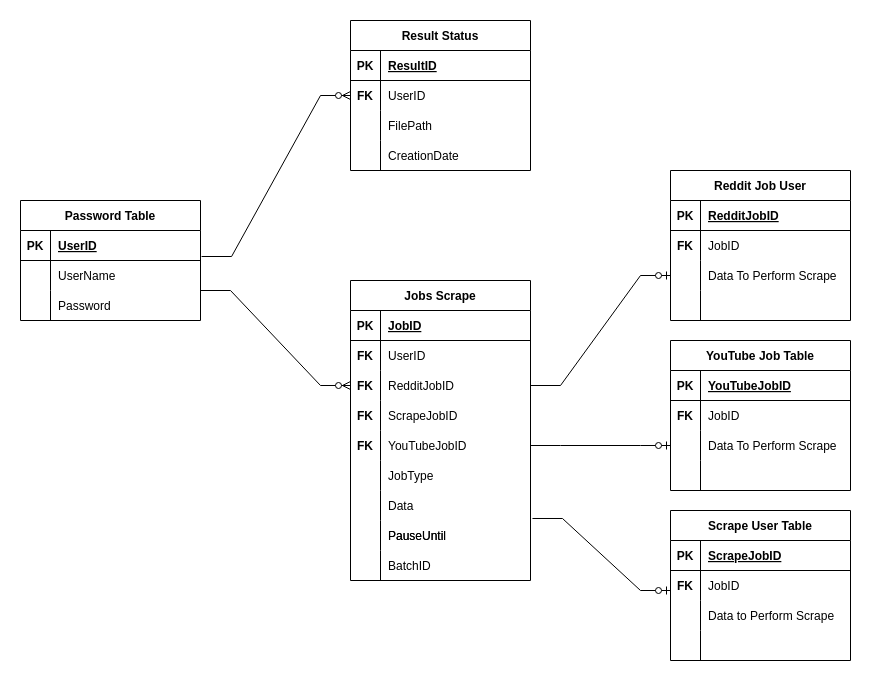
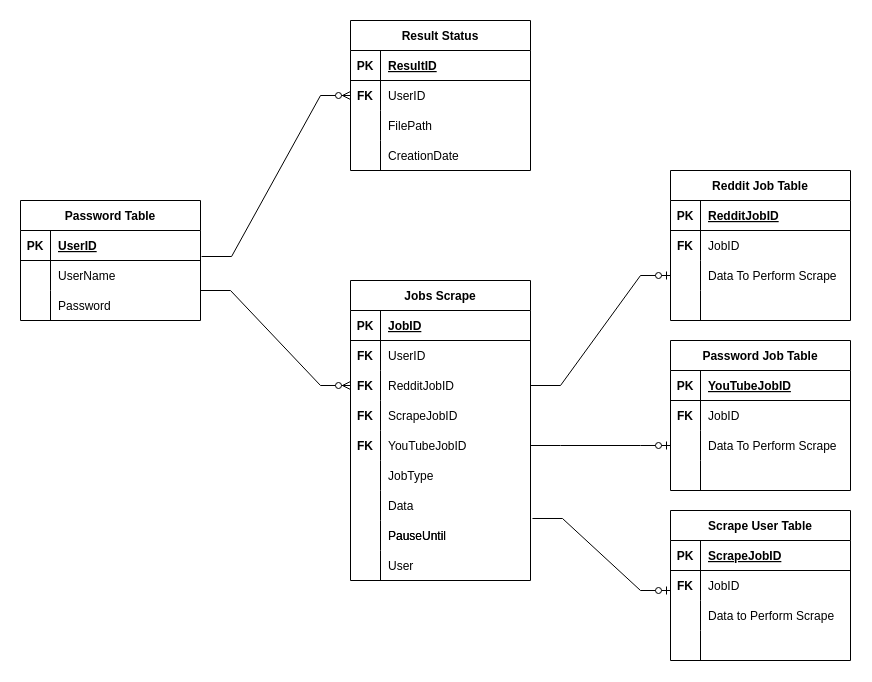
node "Reddit Job User": label "Reddit Job User" -> "Reddit Job Table"
node "YouTube Job Table": label "YouTube Job Table" -> "Password Job Table"
node "BatchID": label "BatchID" -> "User"
